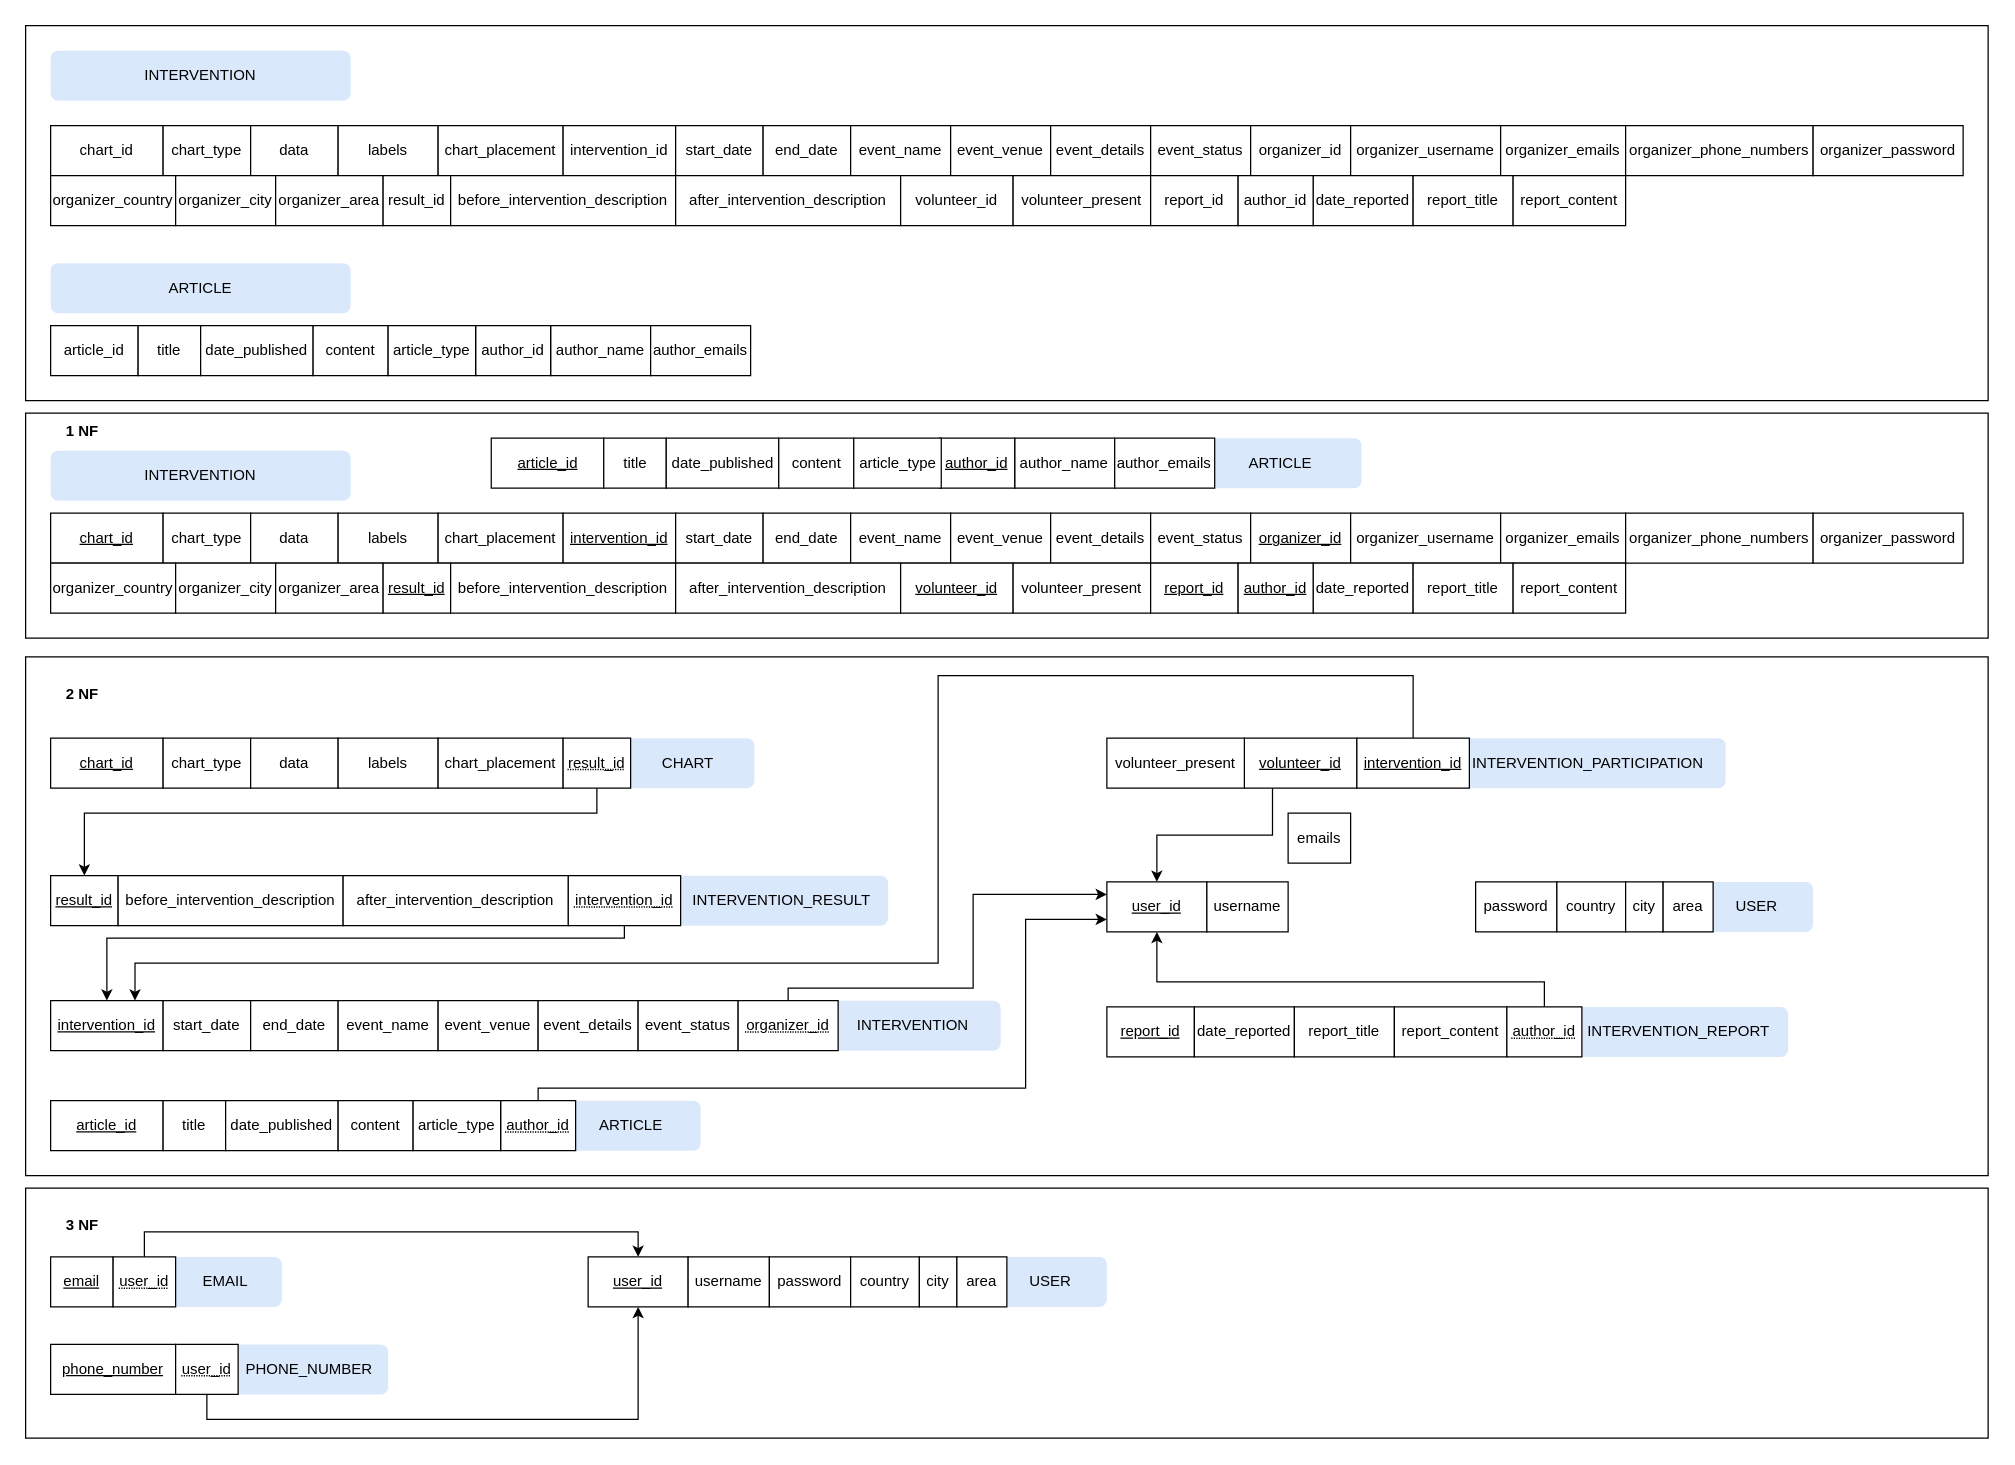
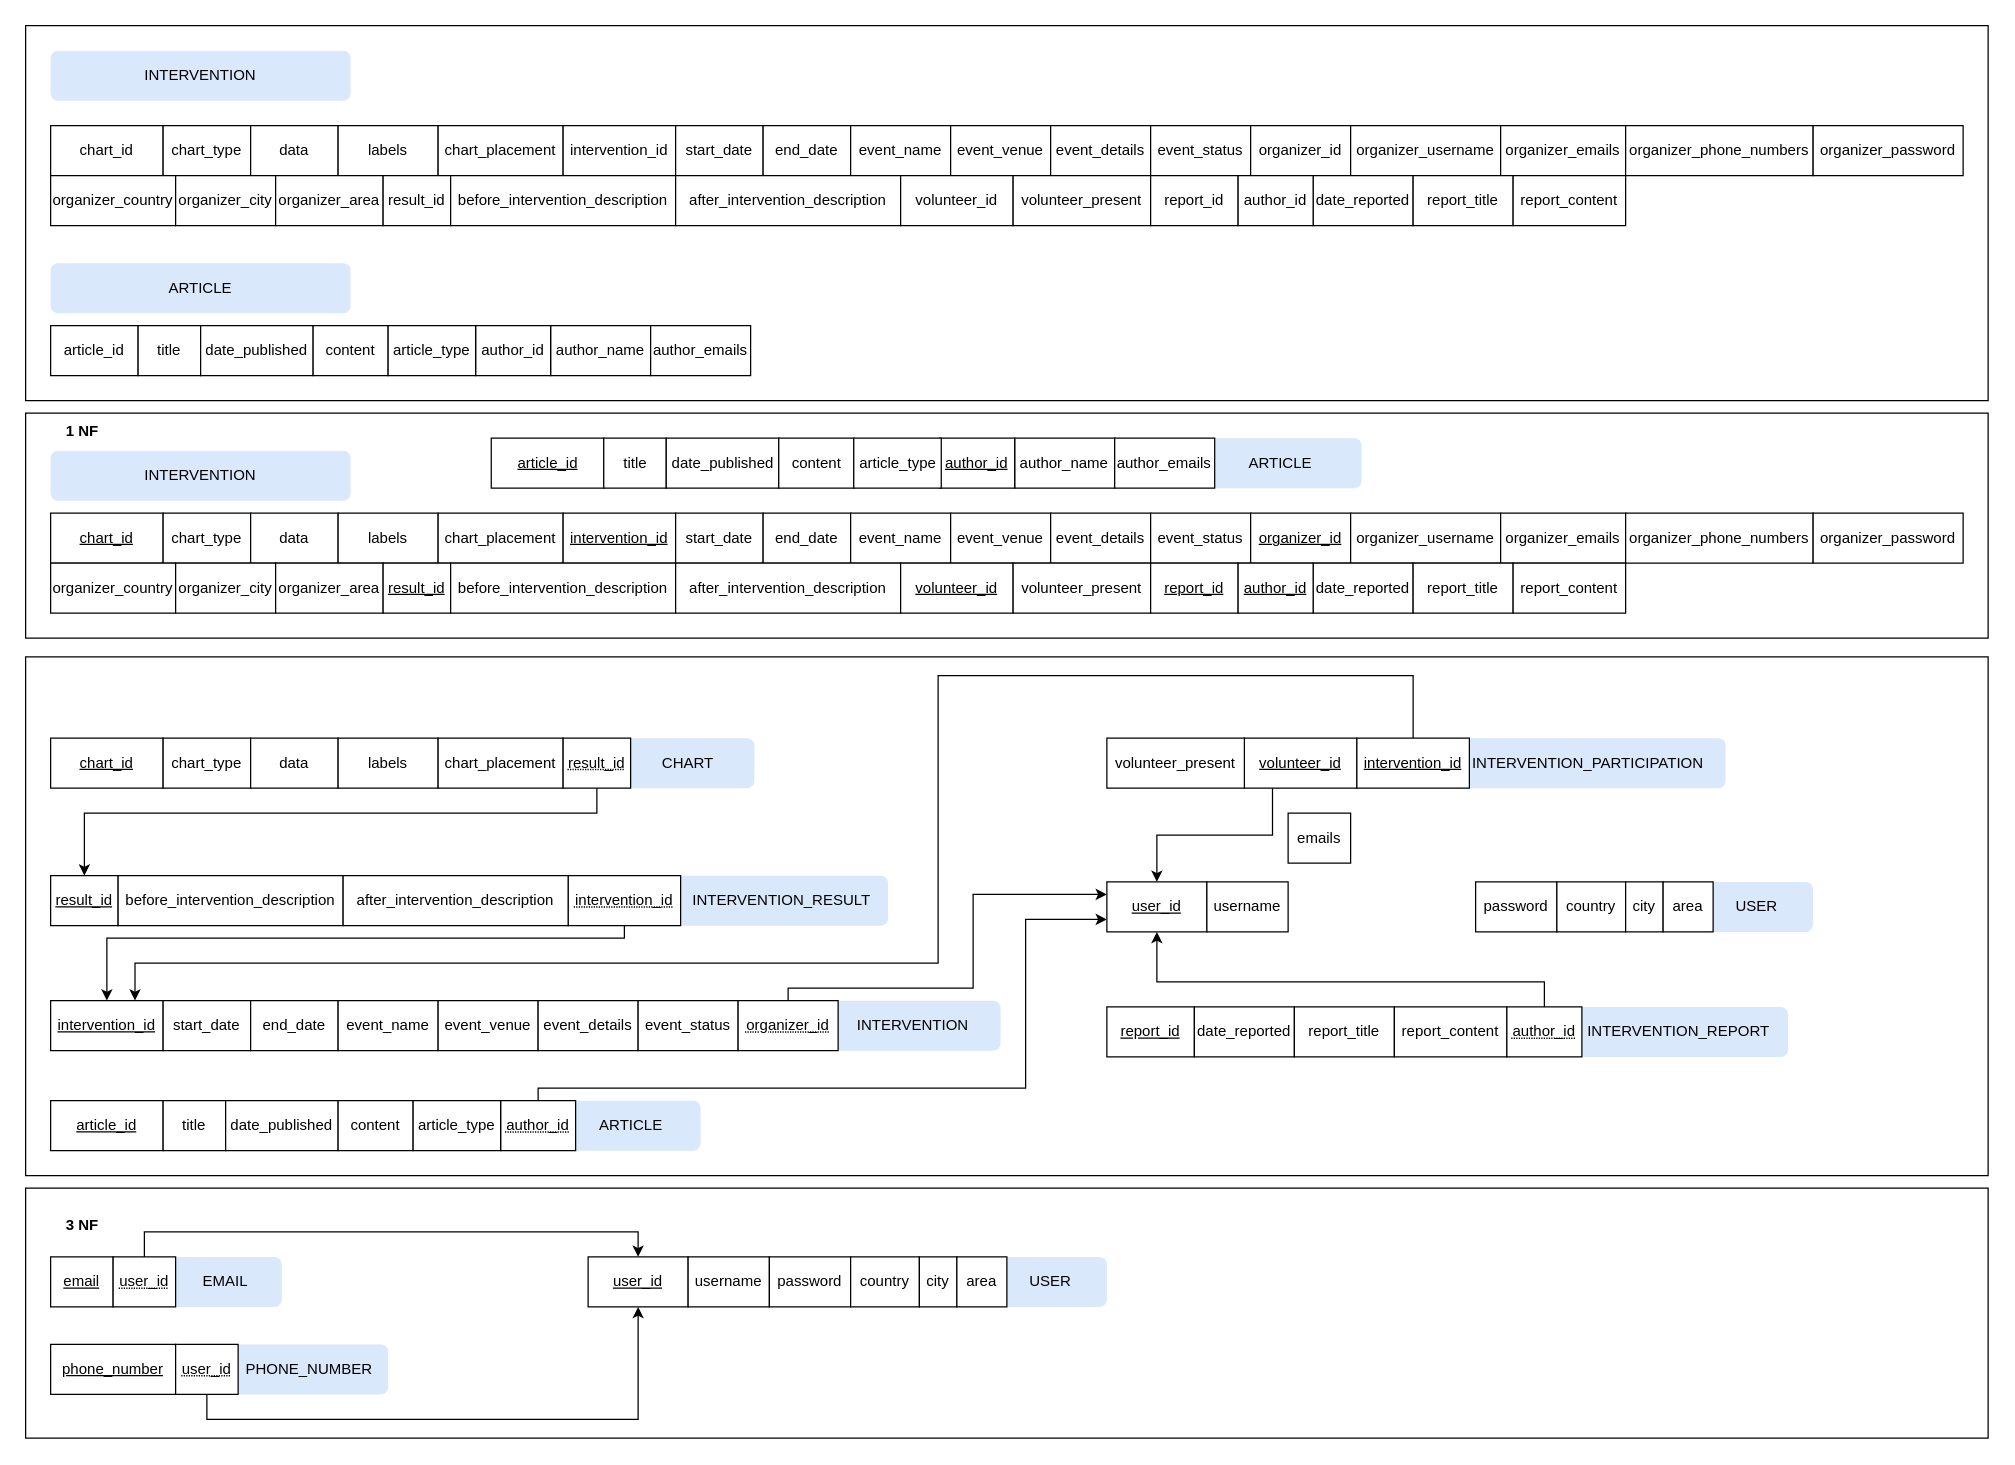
node "2 NF": removed
